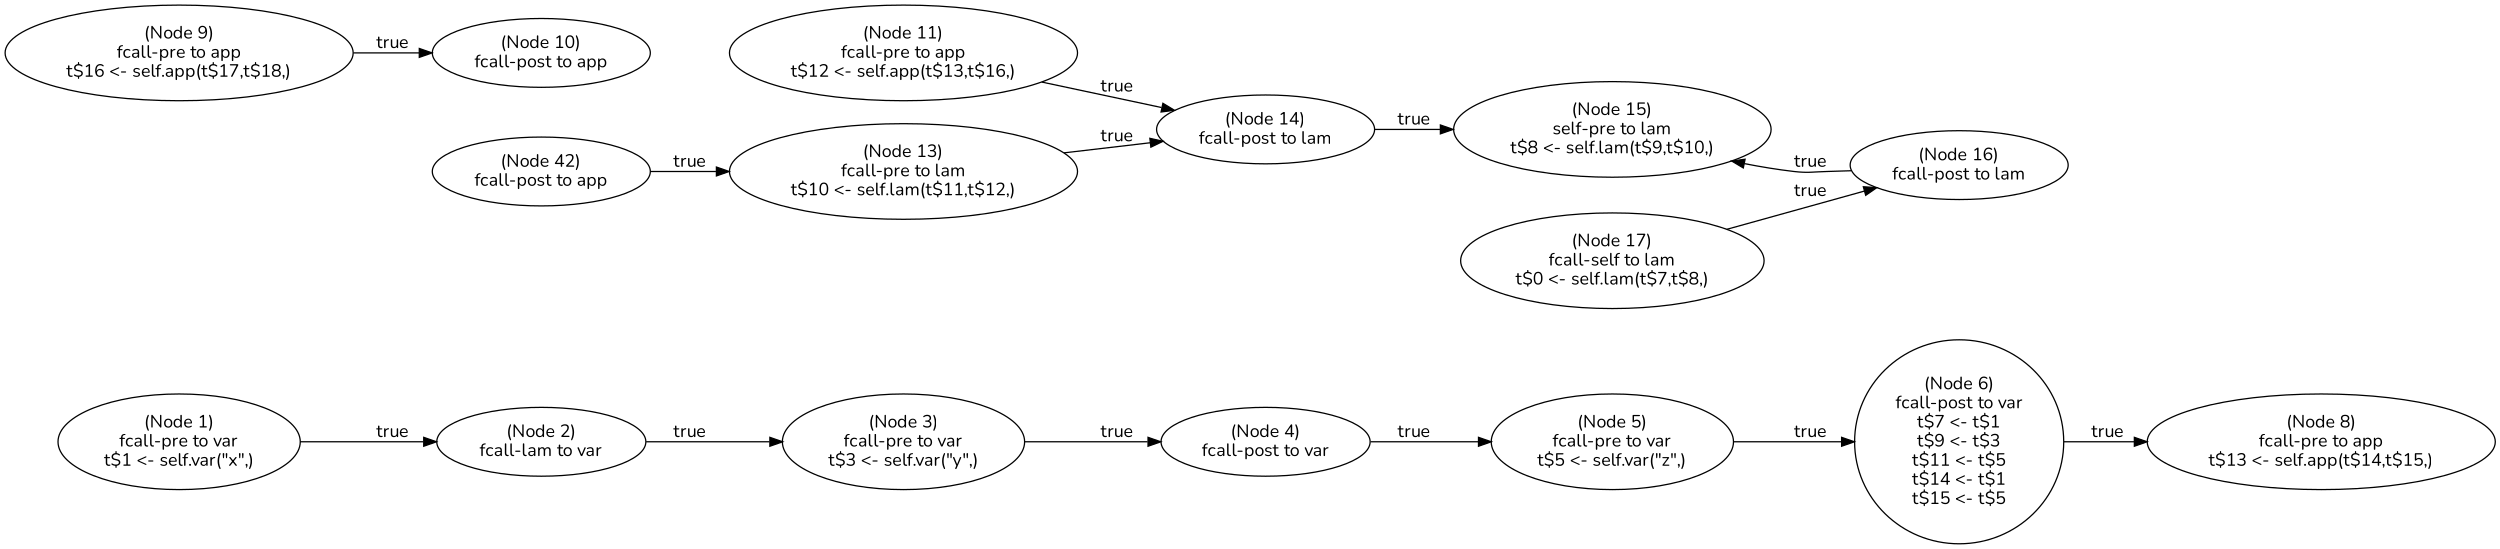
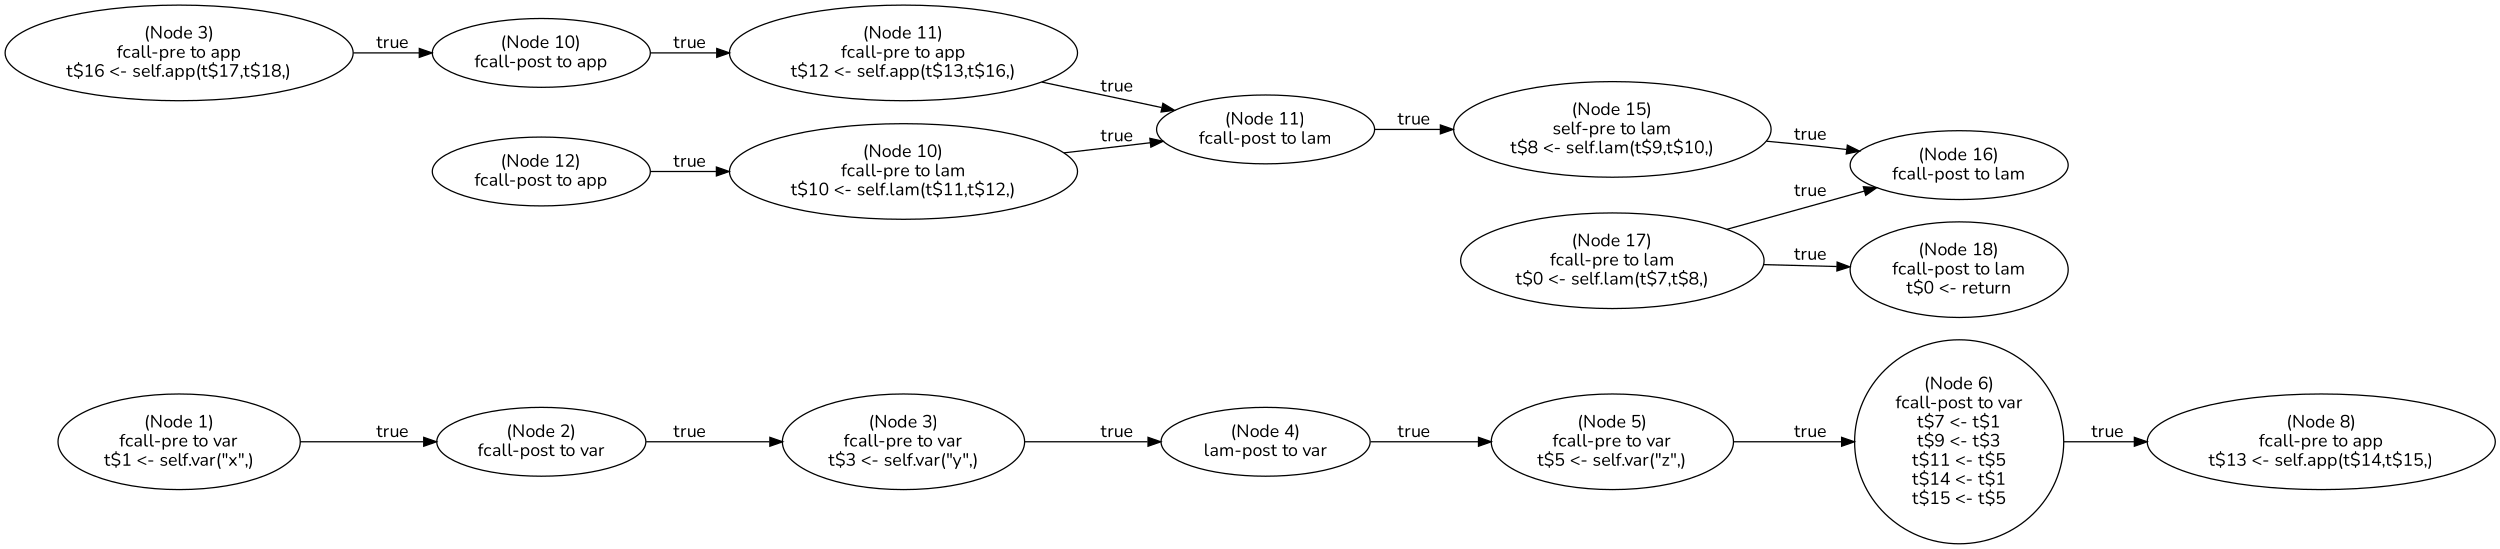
node "(Node 9) fcall-pre to app t$16 <- self.app(t$17,t$18,)": label "(Node 9) fcall-pre to app t$16 <- self.app(t$17,t$18,)" -> "(Node 3) fcall-pre to app t$16 <- self.app(t$17,t$18,)"
edge "(Node 10) fcall-post to app" -> "(Node 11) fcall-pre to app t$12 <- self.app(t$13,t$16,)": added, label "true"
node "(Node 14) fcall-post to lam": label "(Node 14) fcall-post to lam" -> "(Node 11) fcall-post to lam"
node "(Node 42) fcall-post to app": label "(Node 42) fcall-post to app" -> "(Node 12) fcall-post to app"
node "(Node 13) fcall-pre to lam t$10 <- self.lam(t$11,t$12,)": label "(Node 13) fcall-pre to lam t$10 <- self.lam(t$11,t$12,)" -> "(Node 10) fcall-pre to lam t$10 <- self.lam(t$11,t$12,)"
edge "(Node 16) fcall-post to lam" -> "(Node 15) self-pre to lam t$8 <- self.lam(t$9,t$10,)": reversed
node "(Node 17) fcall-self to lam t$0 <- self.lam(t$7,t$8,)": label "(Node 17) fcall-self to lam t$0 <- self.lam(t$7,t$8,)" -> "(Node 17) fcall-pre to lam t$0 <- self.lam(t$7,t$8,)"
node "(Node 18) fcall-post to lam t$0 <- return": added
node "(Node 2) fcall-lam to var": label "(Node 2) fcall-lam to var" -> "(Node 2) fcall-post to var"
node "(Node 4) fcall-post to var": label "(Node 4) fcall-post to var" -> "(Node 4) lam-post to var"
